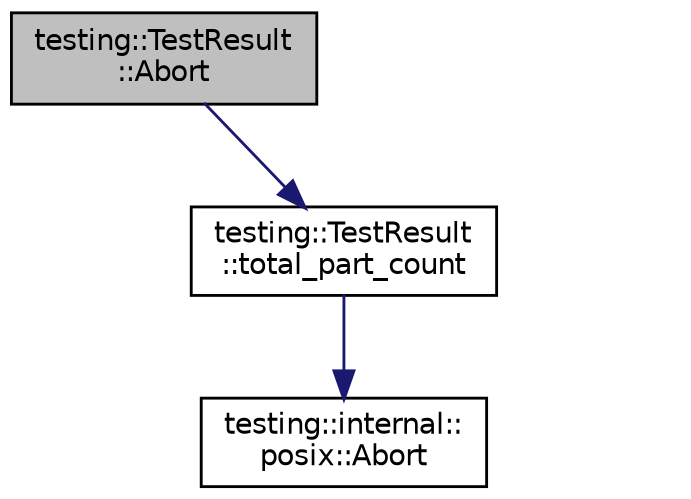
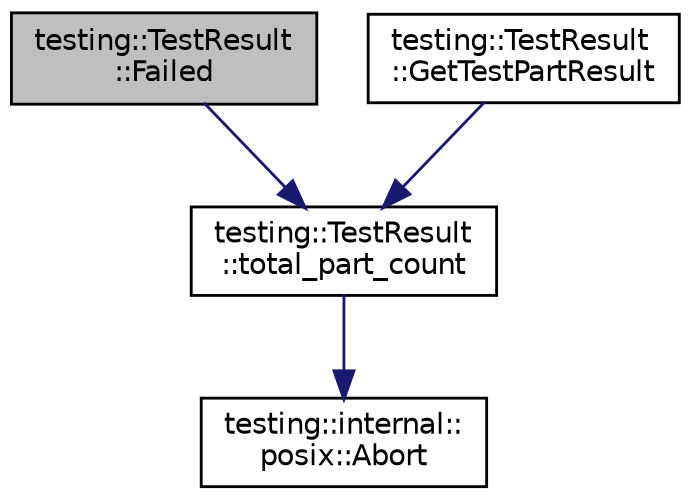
node "testing::TestResult ::Abort": label "testing::TestResult ::Abort" -> "testing::TestResult ::Failed"
node "testing::TestResult ::GetTestPartResult": added
